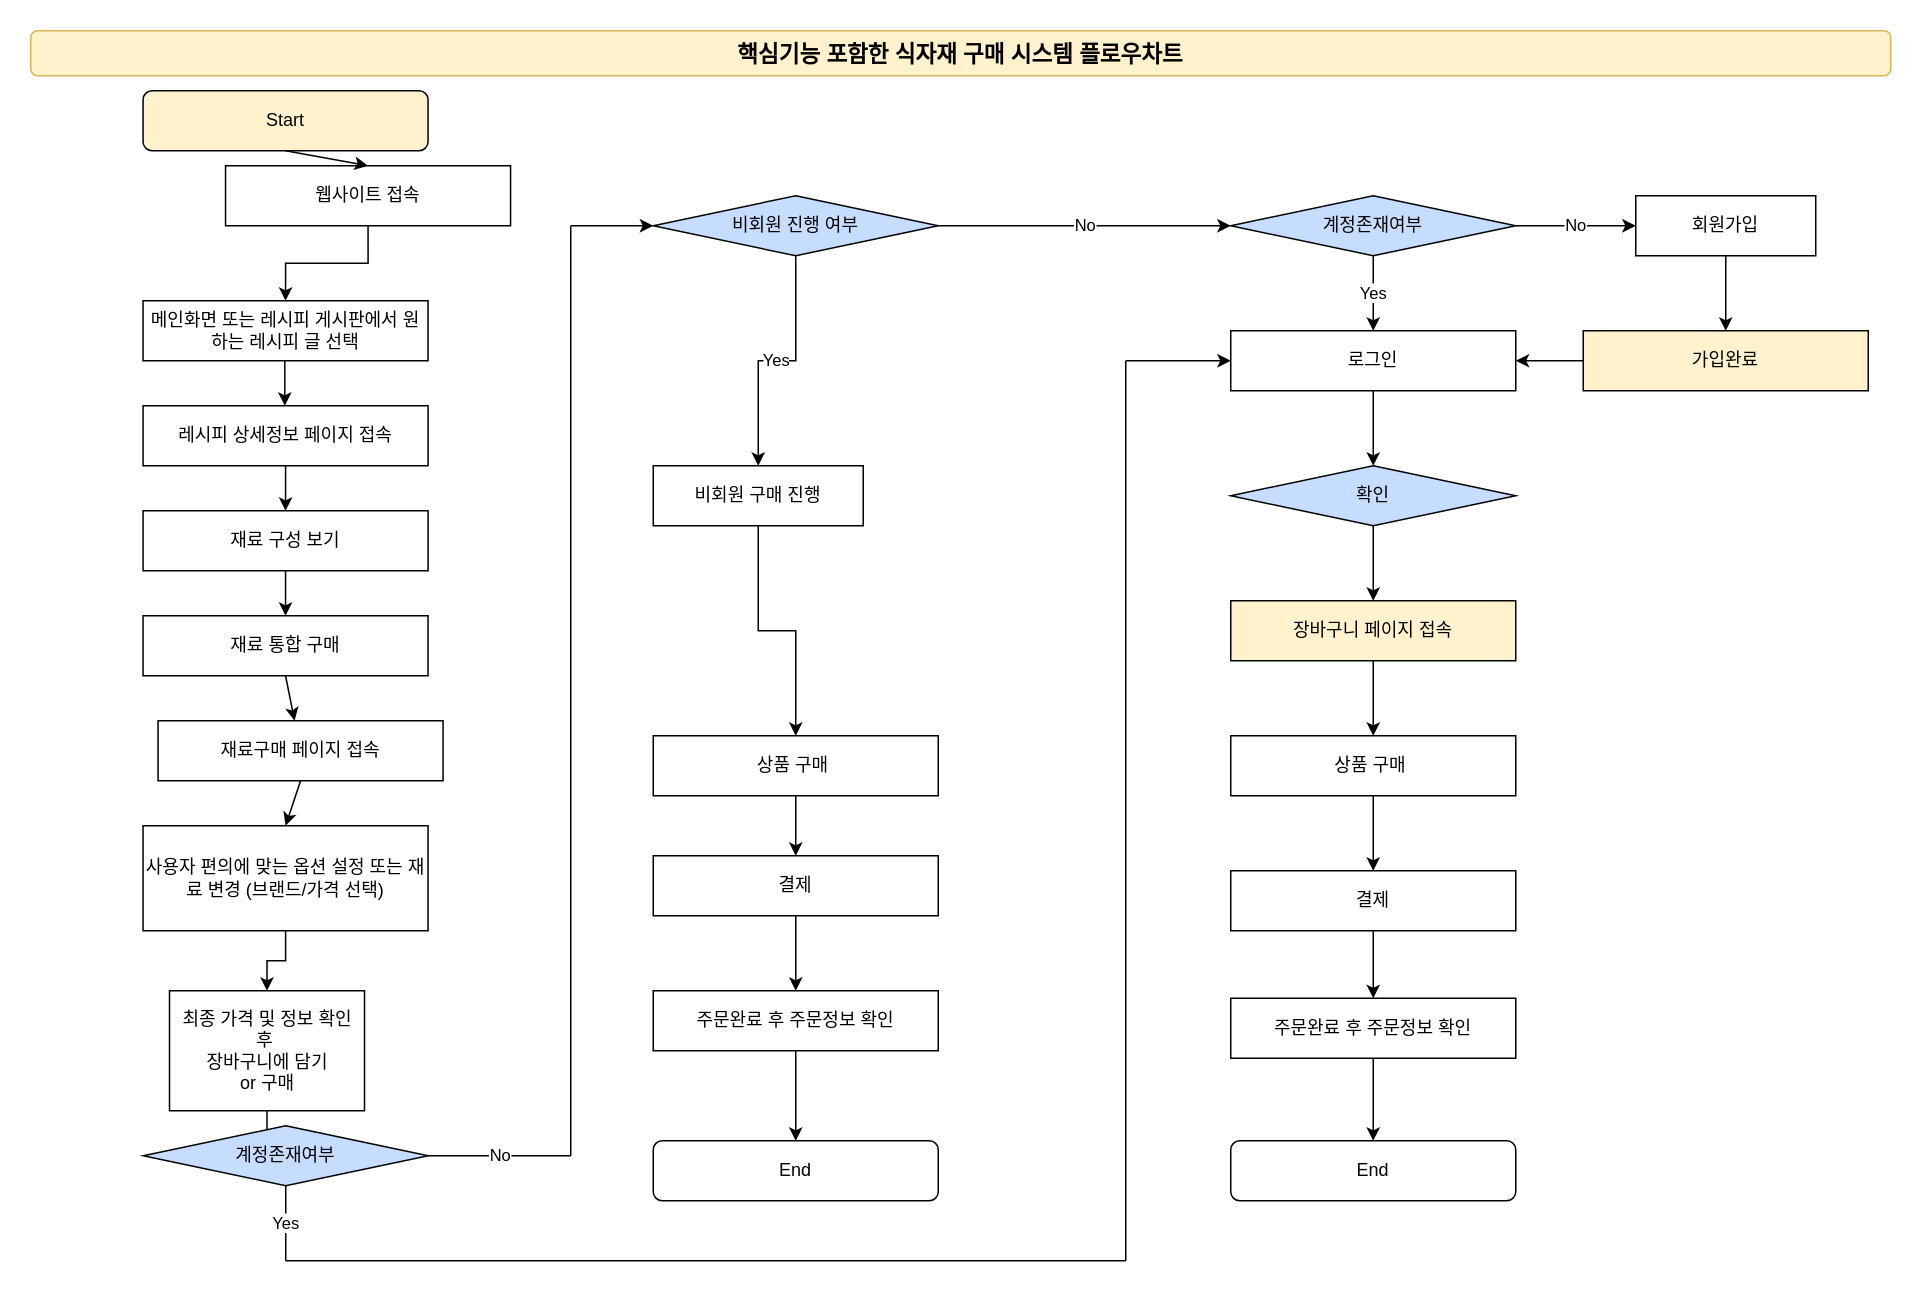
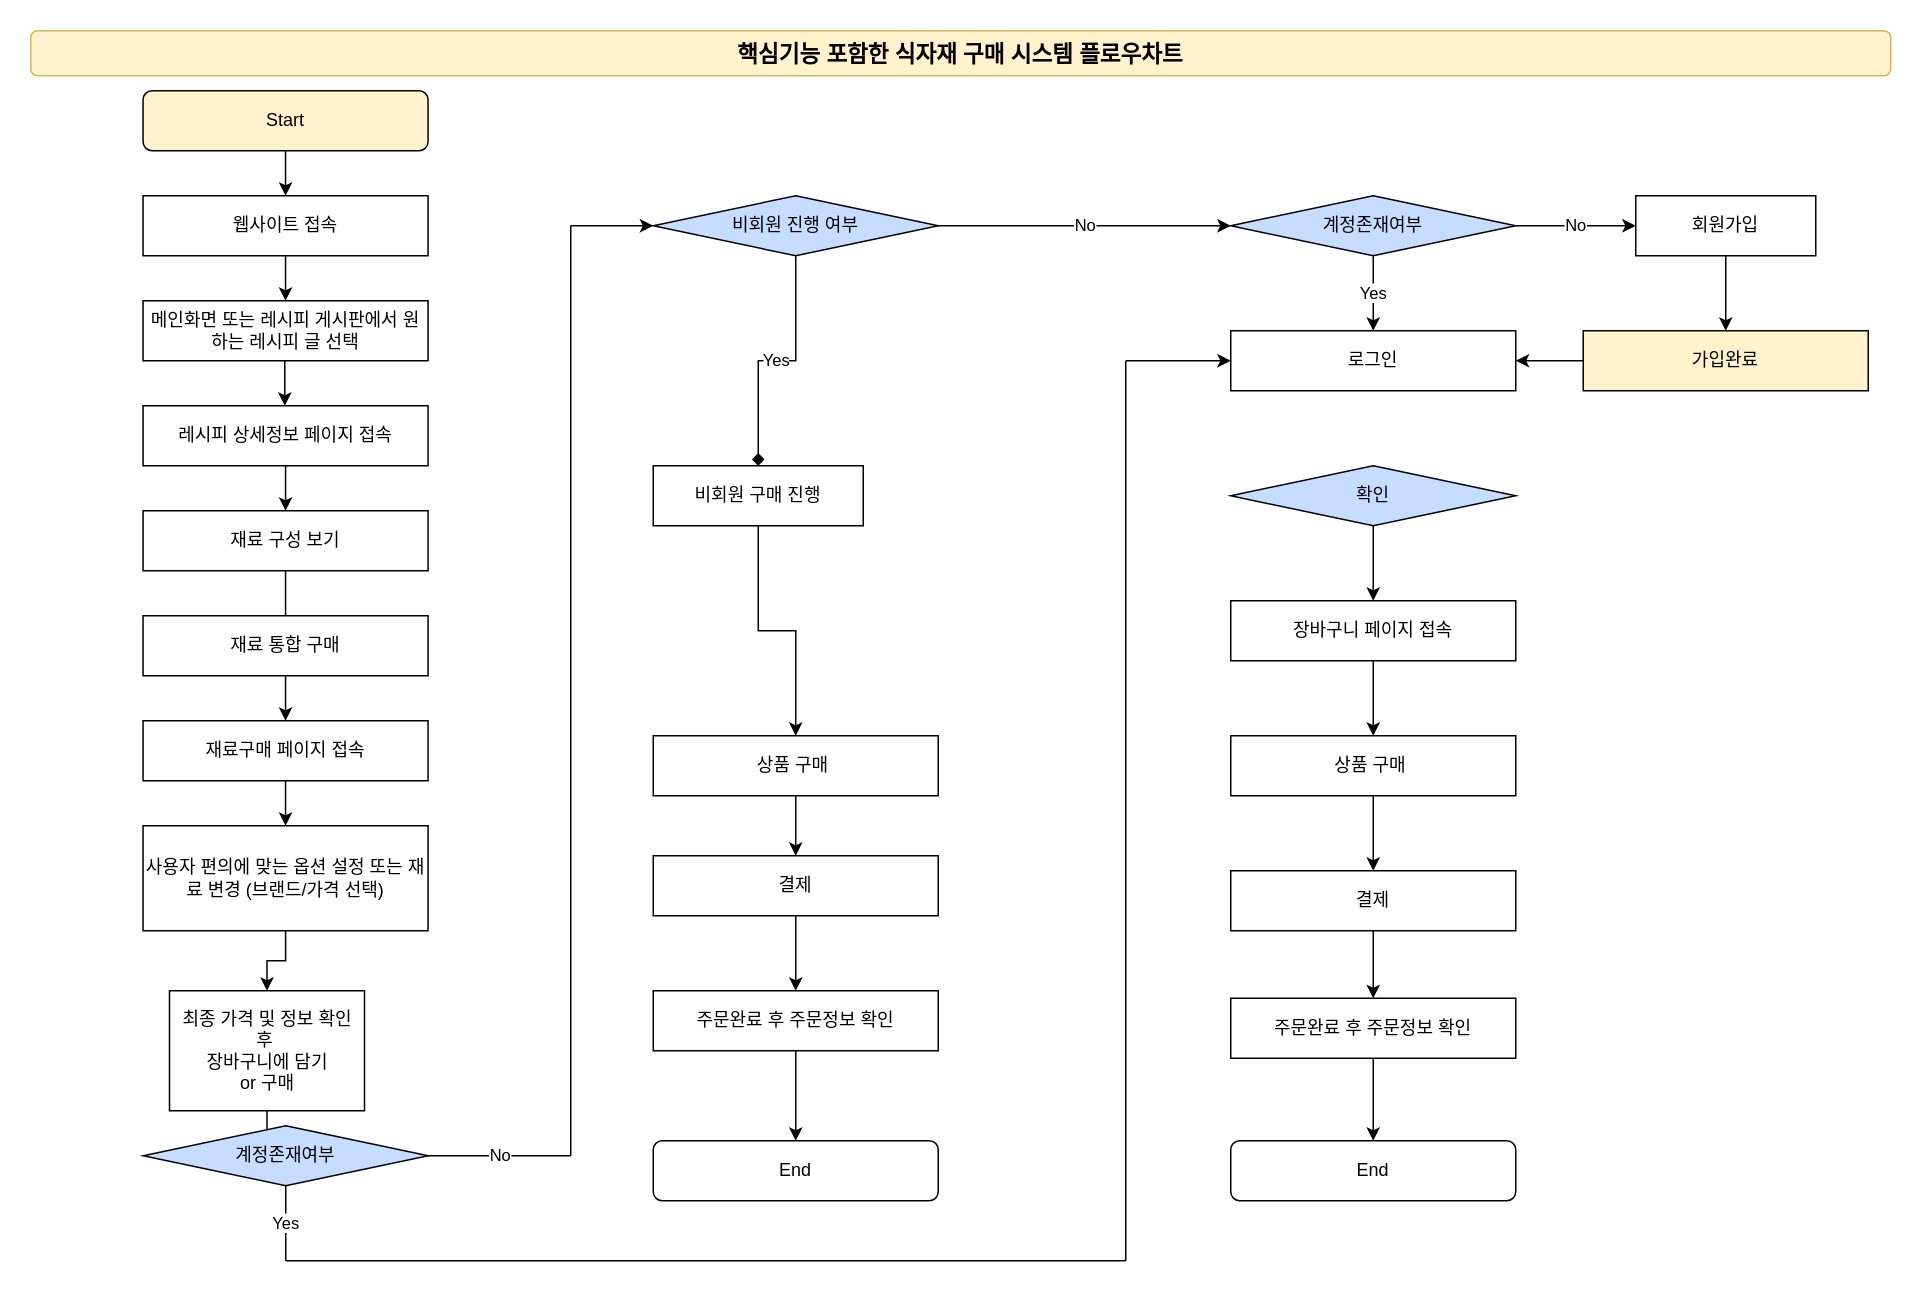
node "웹사이트 접속": moved (368, 196) -> (286, 226)
edge "로그인" -> "확인": removed
edge "비회원 진행 여부" -> "비회원 구매 진행": arrowhead classic -> diamond
edge "재료 구성 보기" -> "재료 통합 구매": arrowhead classic -> none
node "장바구니 페이지 접속": fillcolor #fff2cc -> #ffffff
node "재료구매 페이지 접속": moved (301, 751) -> (286, 751)
